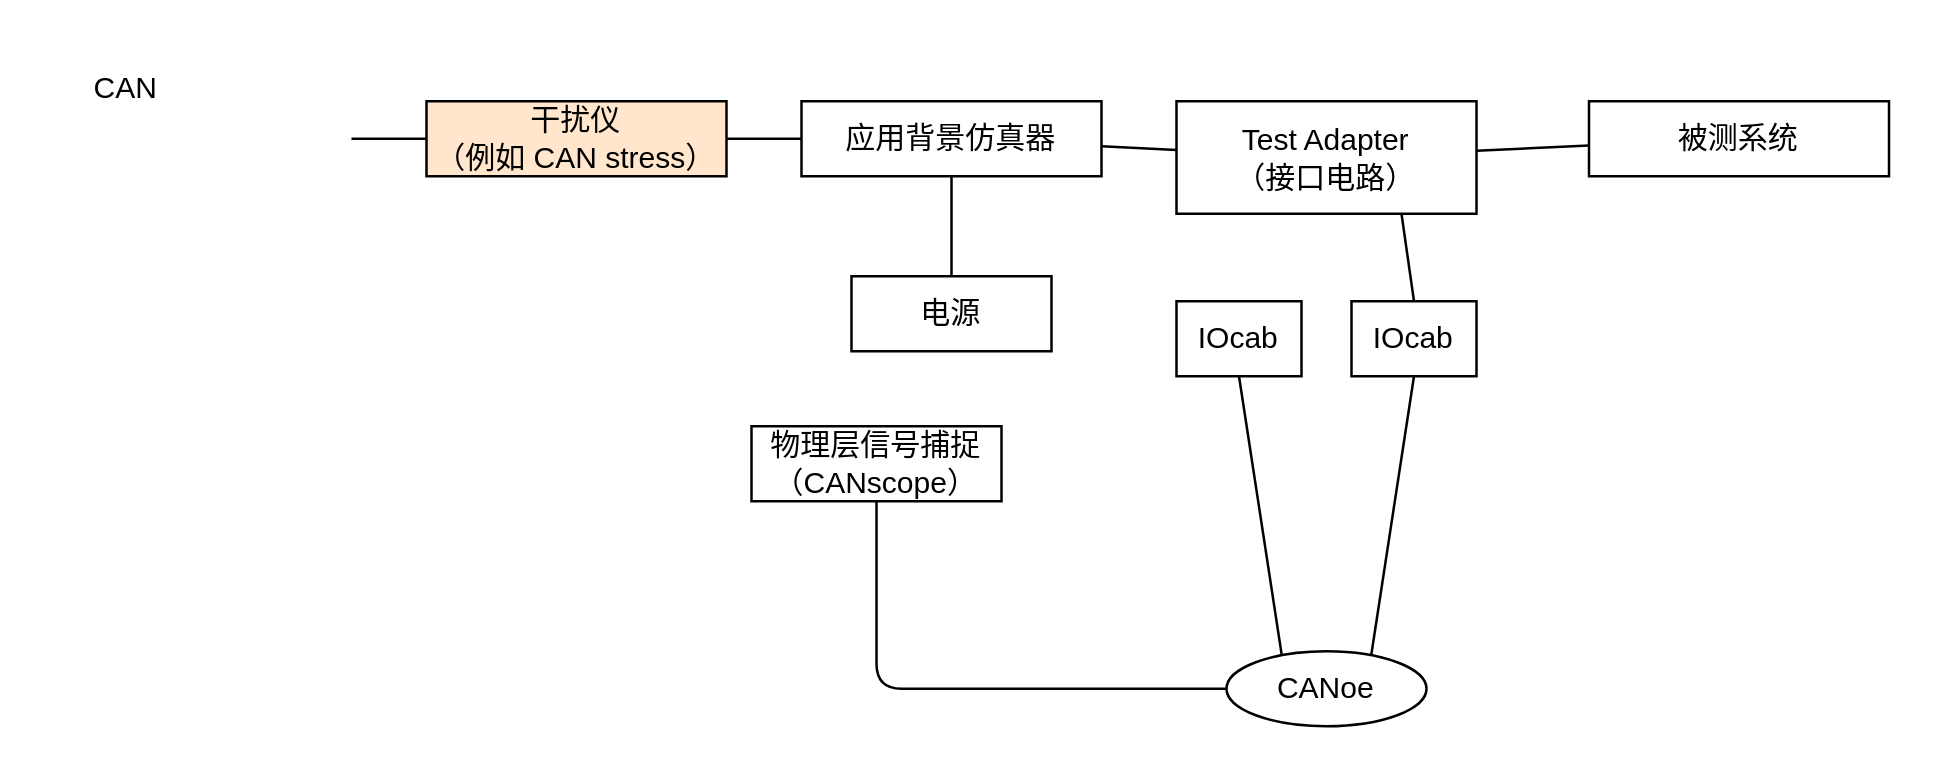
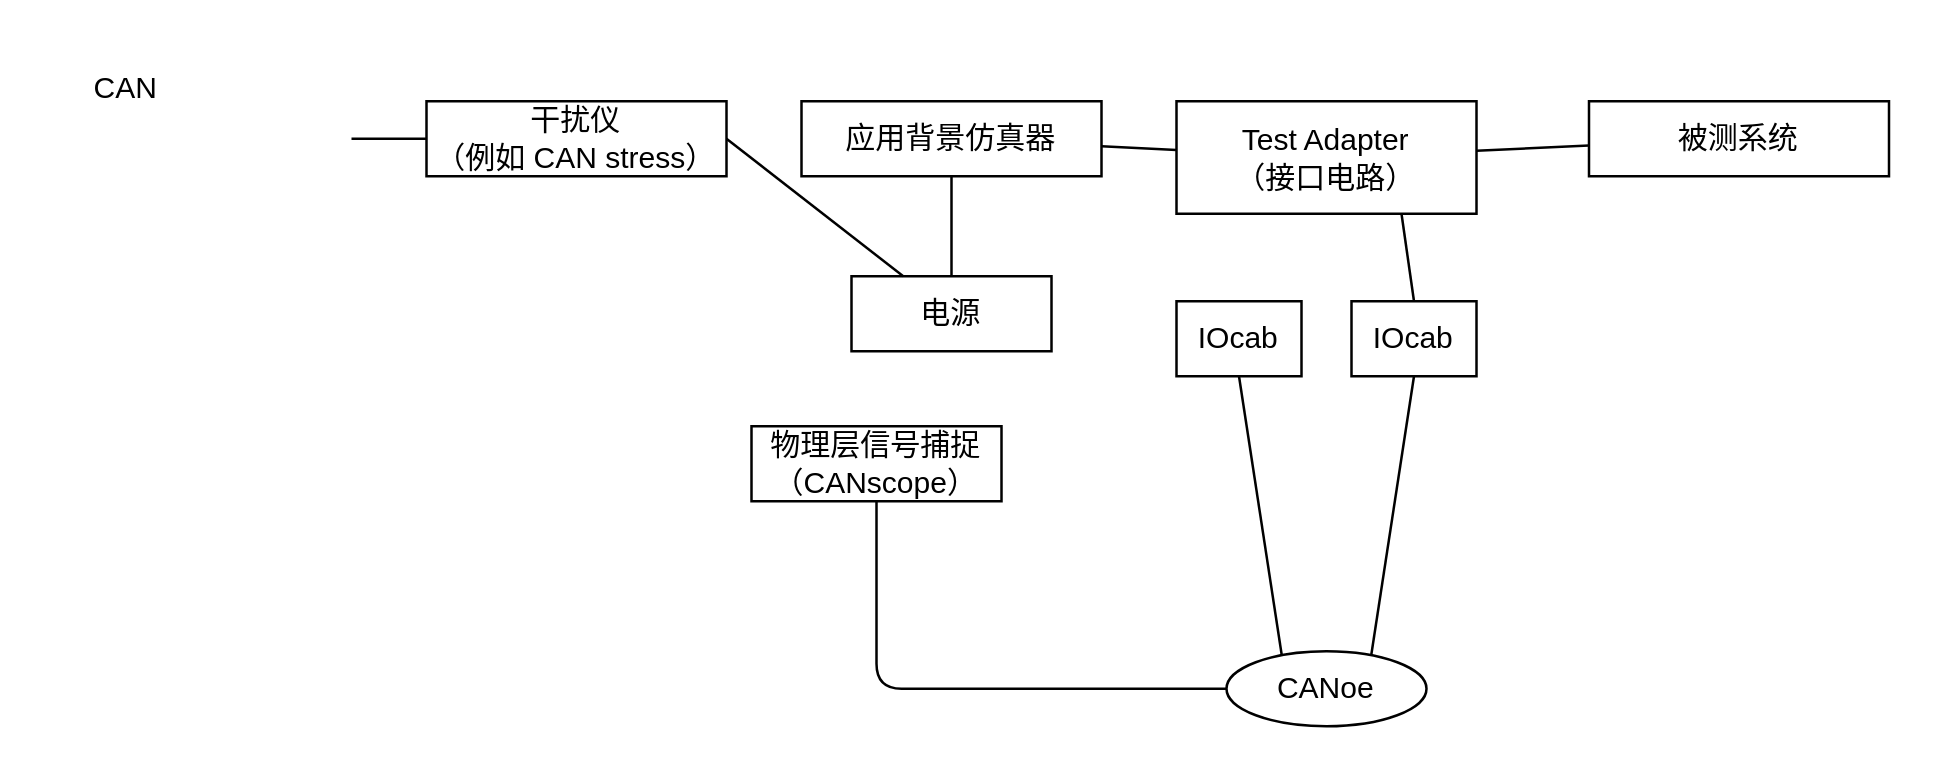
node "干扰仪 （例如 CAN stress）": fillcolor #ffe6cc -> #ffffff
edge "干扰仪 （例如 CAN stress）" -- "应用背景仿真器": now "干扰仪 （例如 CAN stress）" -- "电源"
